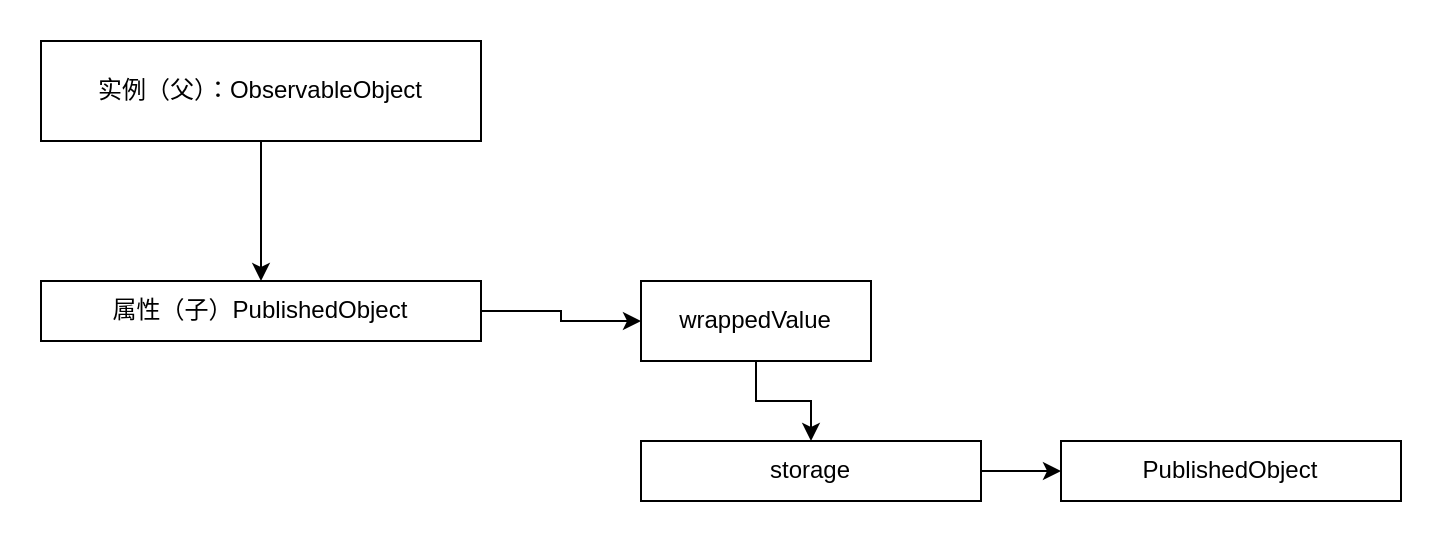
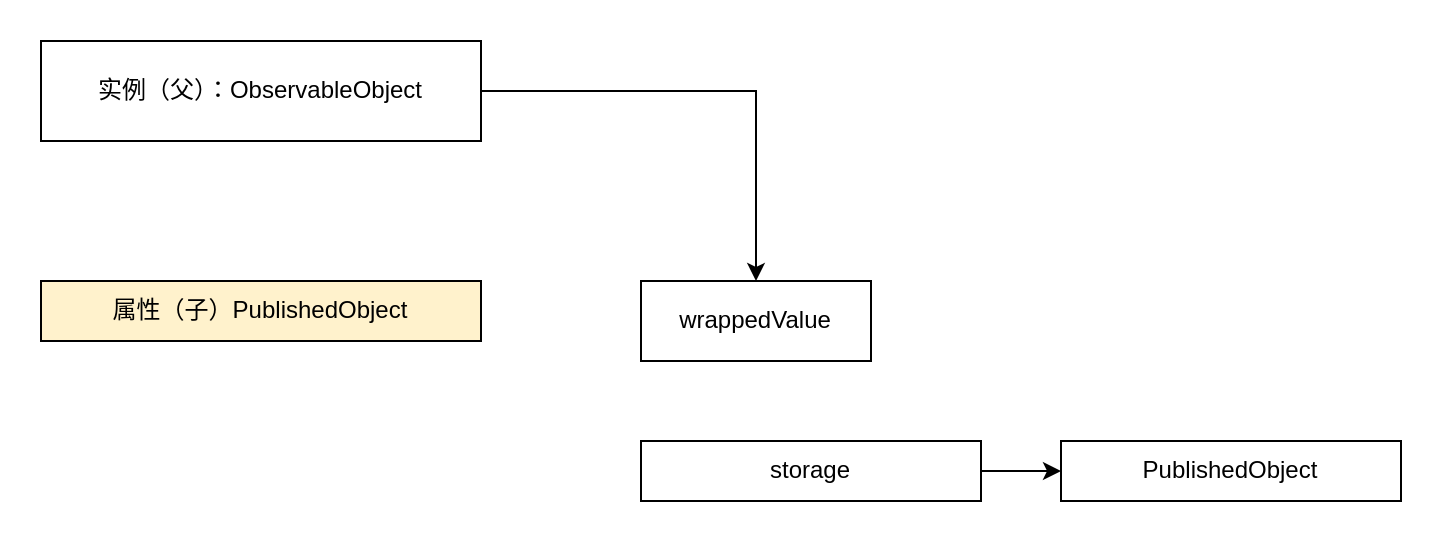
edge "实例（父）：ObservableObject" -> "属性（子）PublishedObject": now "实例（父）：ObservableObject" -> "wrappedValue"
node "属性（子）PublishedObject": fillcolor #ffffff -> #fff2cc
edge "属性（子）PublishedObject" -> "wrappedValue": removed
edge "wrappedValue" -> "storage": removed
